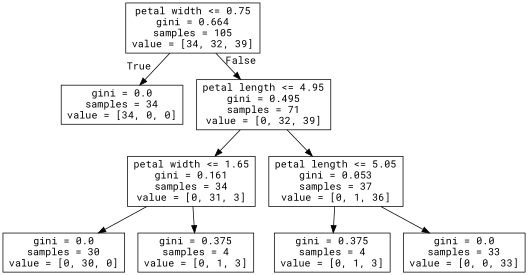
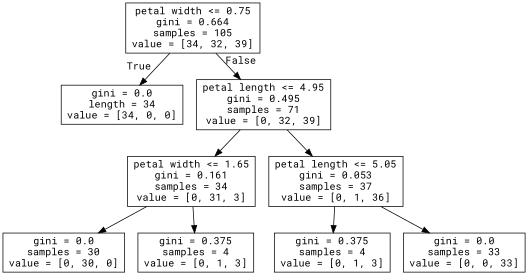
node "gini = 0.0 samples = 34 value = [34, 0, 0]": label "gini = 0.0 samples = 34 value = [34, 0, 0]" -> "gini = 0.0 length = 34 value = [34, 0, 0]"
